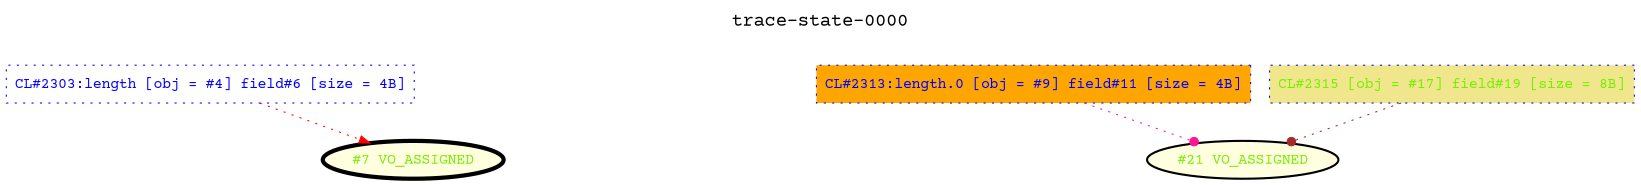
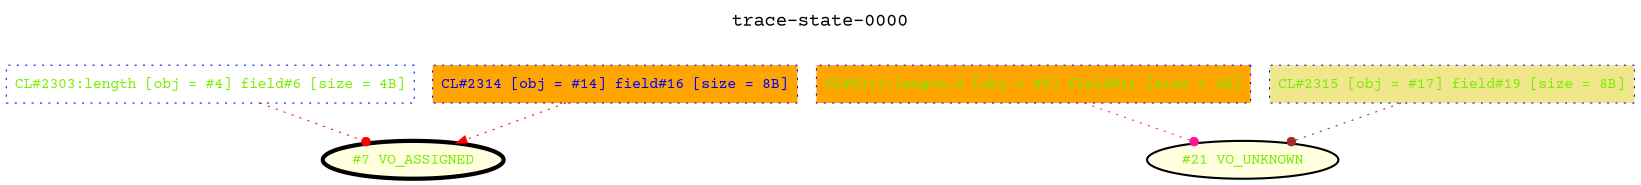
node "CL#2303:length [obj = #4] field#6 [size = 4B]": fontcolor blue -> chartreuse2
node "CL#2314 [obj = #14] field#16 [size = 8B]": added
node "CL#2313:length.0 [obj = #9] field#11 [size = 4B]": fontcolor blue -> chartreuse2
edge "CL#2303:length [obj = #4] field#6 [size = 4B]" -> "#7 VO_ASSIGNED": arrowhead normal -> dot
node "#21 VO_ASSIGNED": label "#21 VO_ASSIGNED" -> "#21 VO_UNKNOWN"
